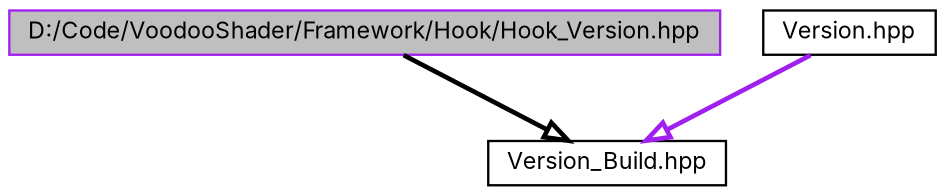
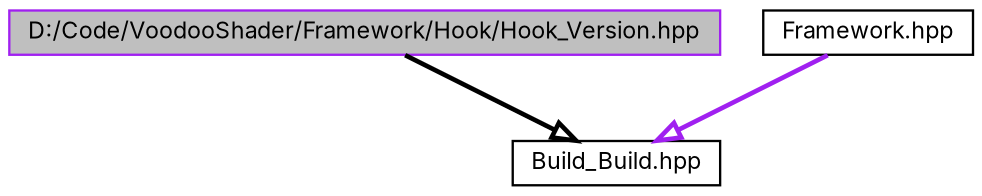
node "Version.hpp": label "Version.hpp" -> "Framework.hpp"
node "Version_Build.hpp": label "Version_Build.hpp" -> "Build_Build.hpp"
